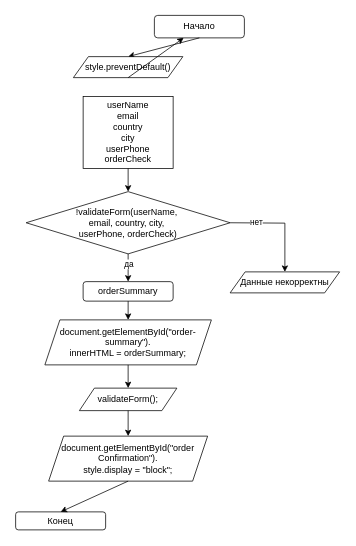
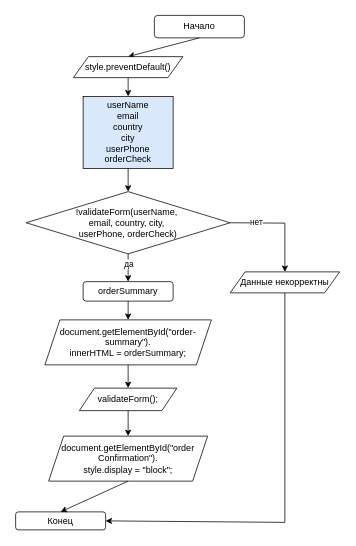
edge "style.preventDefault()" -> "Начало": now "style.preventDefault()" -> "userName email country city userPhone orderCheck"
node "userName email country city userPhone orderCheck": fillcolor #ffffff -> #dae8fc
edge "Данные некорректны" -> "Конец": added
